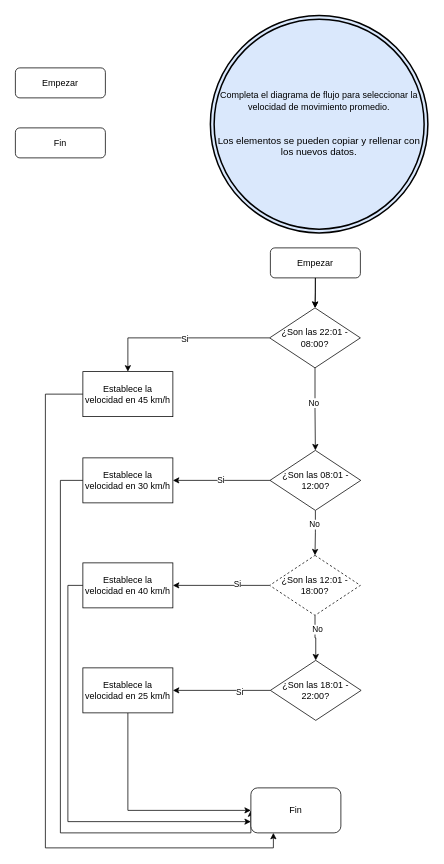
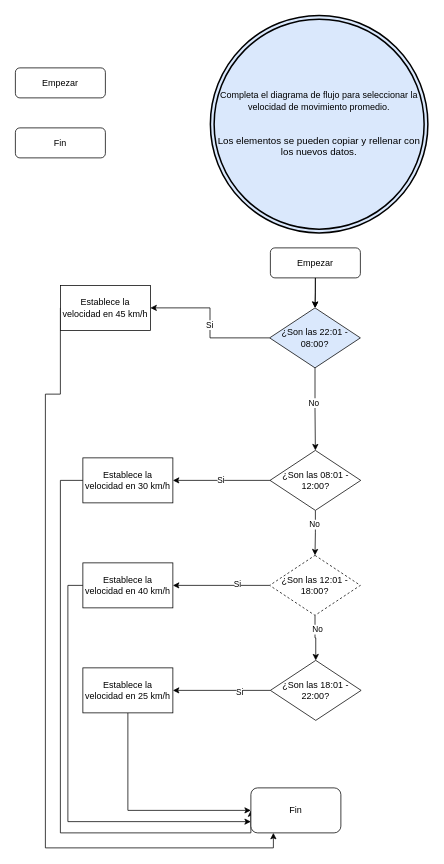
node "¿Son las 22:01 - 08:00?": fillcolor #ffffff -> #dae8fc
node "Establece la velocidad en 45 km/h": moved (128, 394) -> (105, 308)
